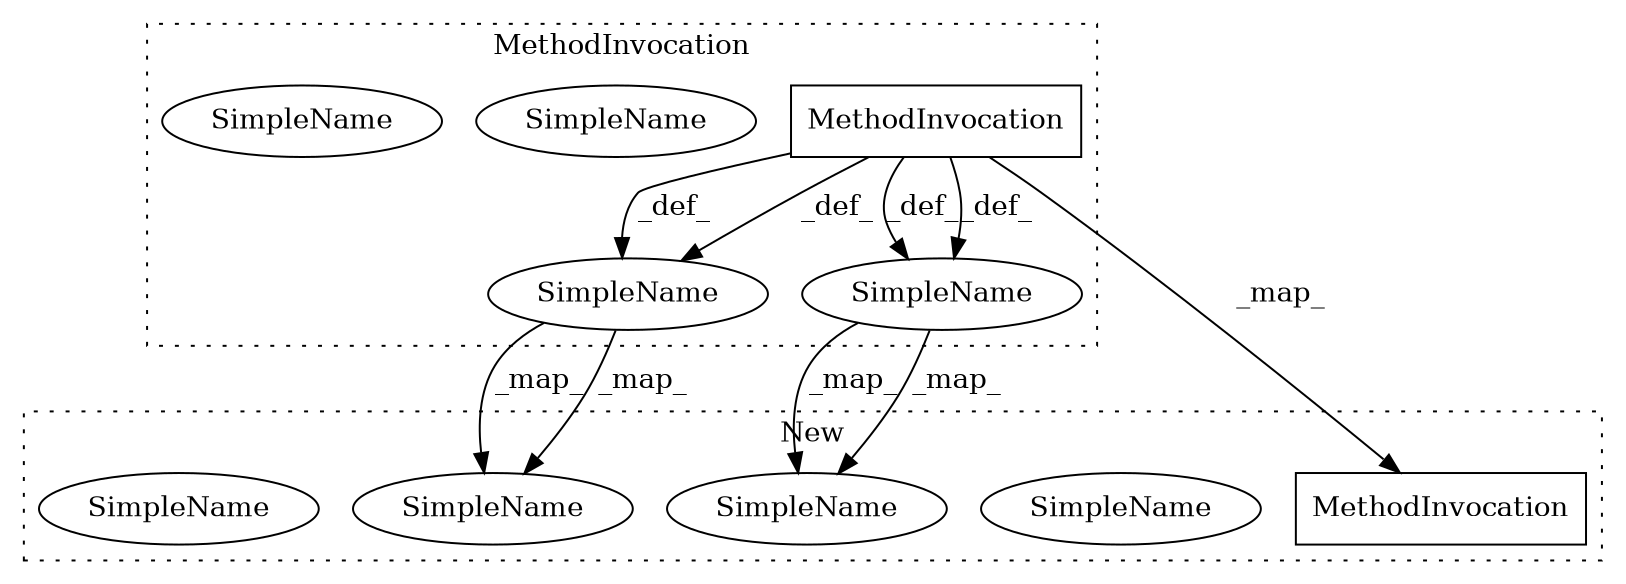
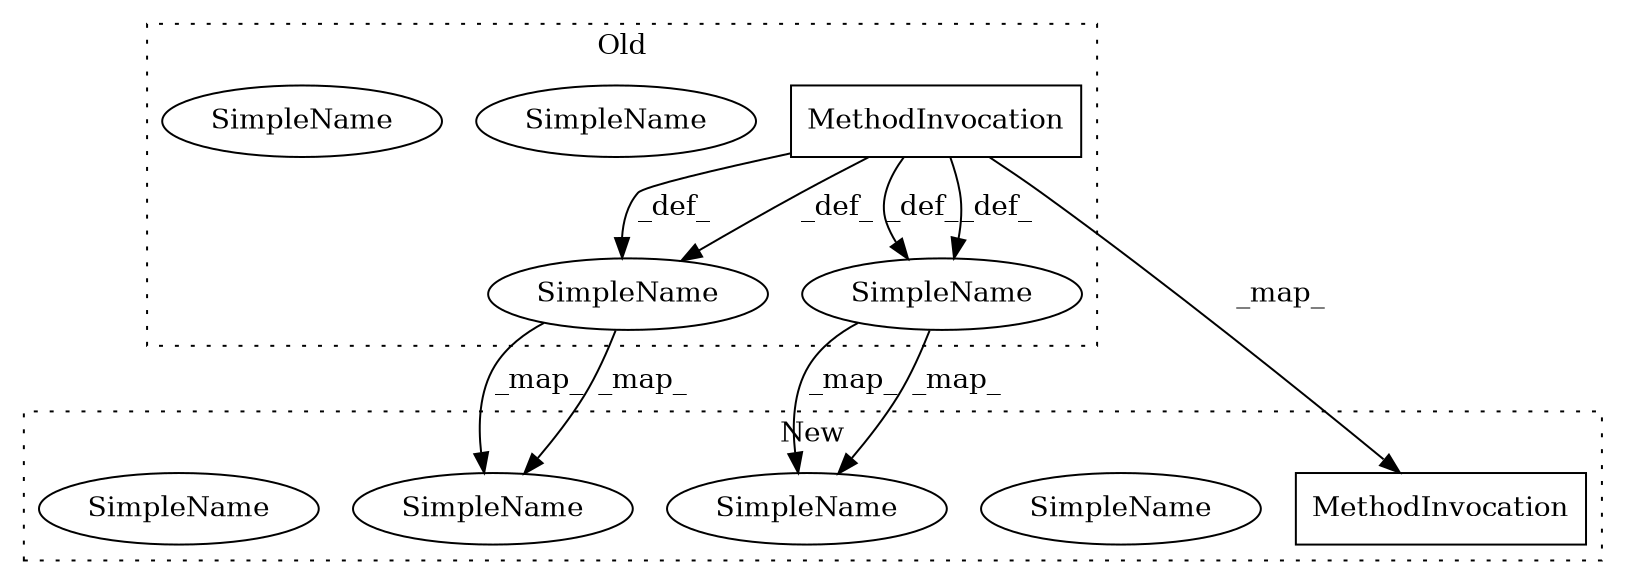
cluster "MethodInvocation": label "MethodInvocation" -> "Old"
